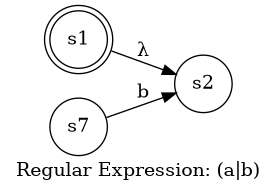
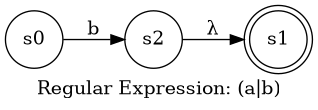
edge "s1" -> "s2": reversed
node "s7": label "s7" -> "s0"
